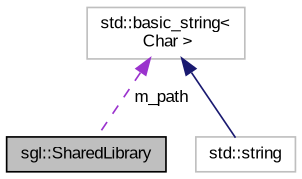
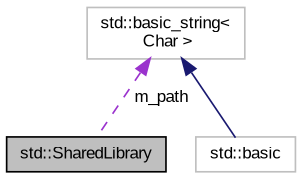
node "sgl::SharedLibrary": label "sgl::SharedLibrary" -> "std::SharedLibrary"
node "std::string": label "std::string" -> "std::basic"
